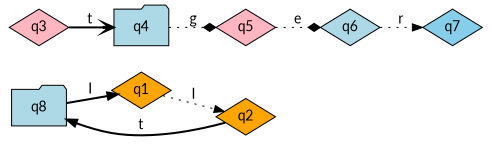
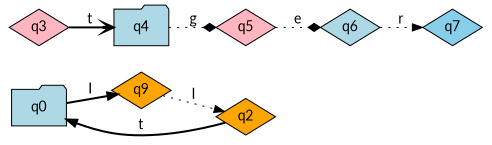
node "q1": label "q1" -> "q9"
node "q8": label "q8" -> "q0"
